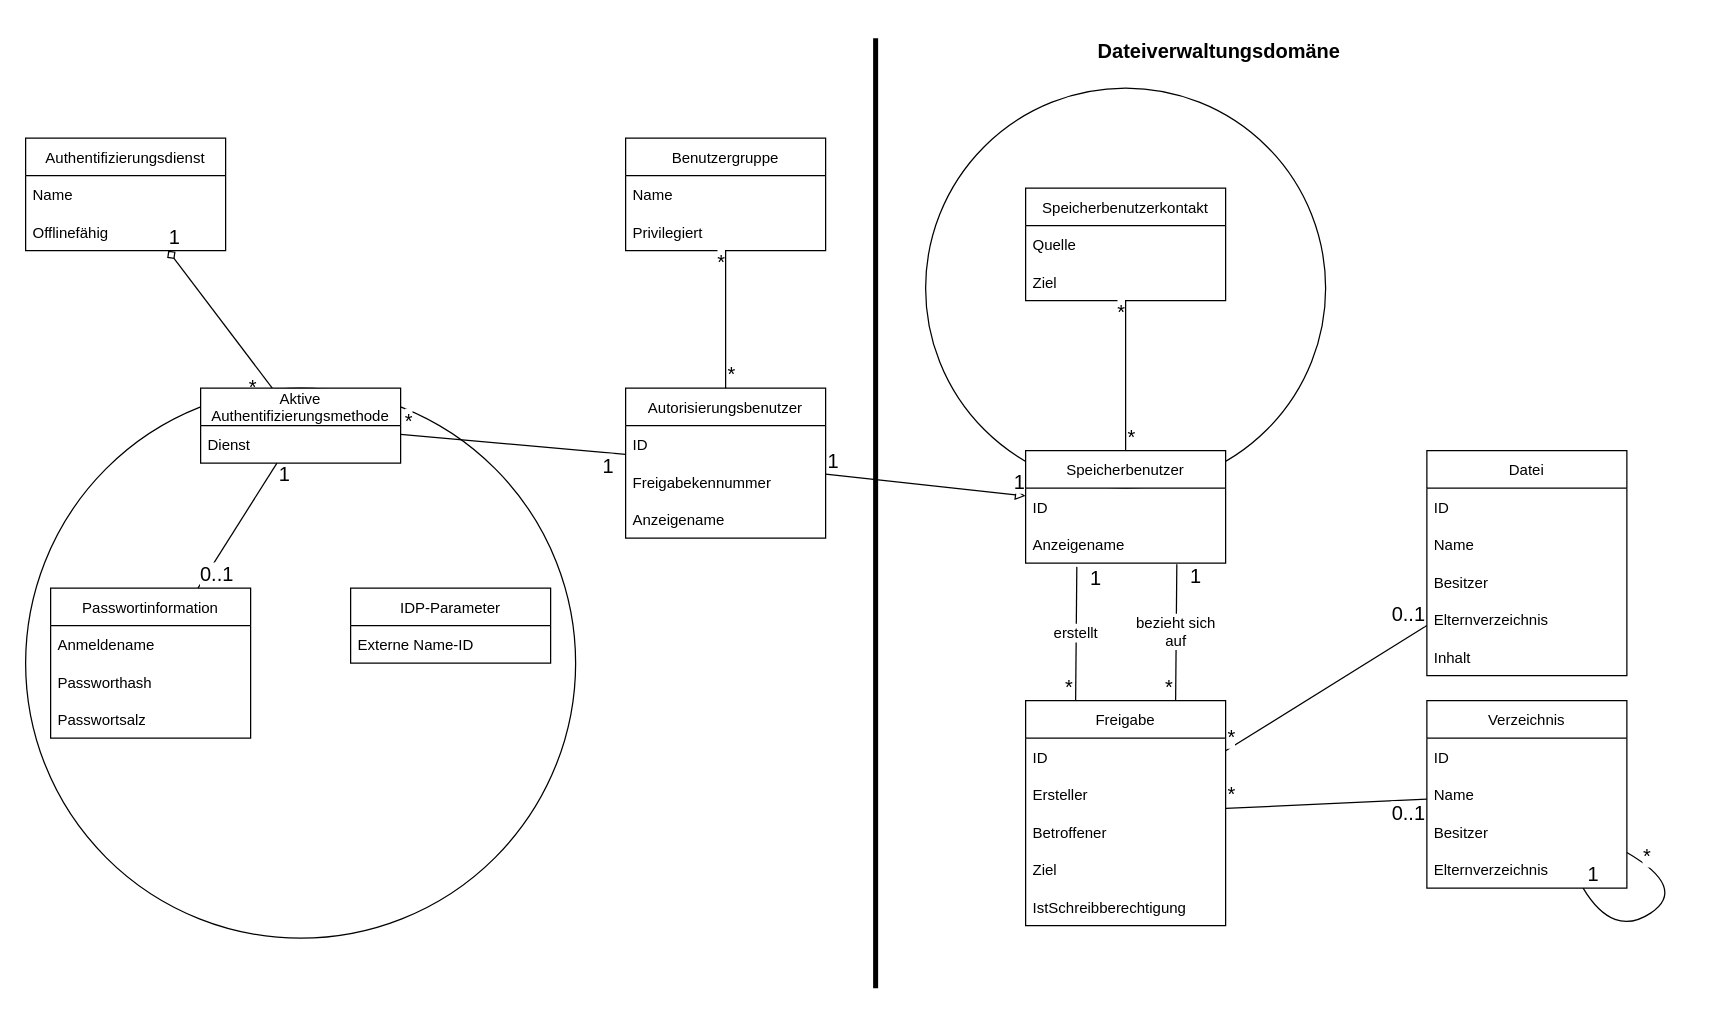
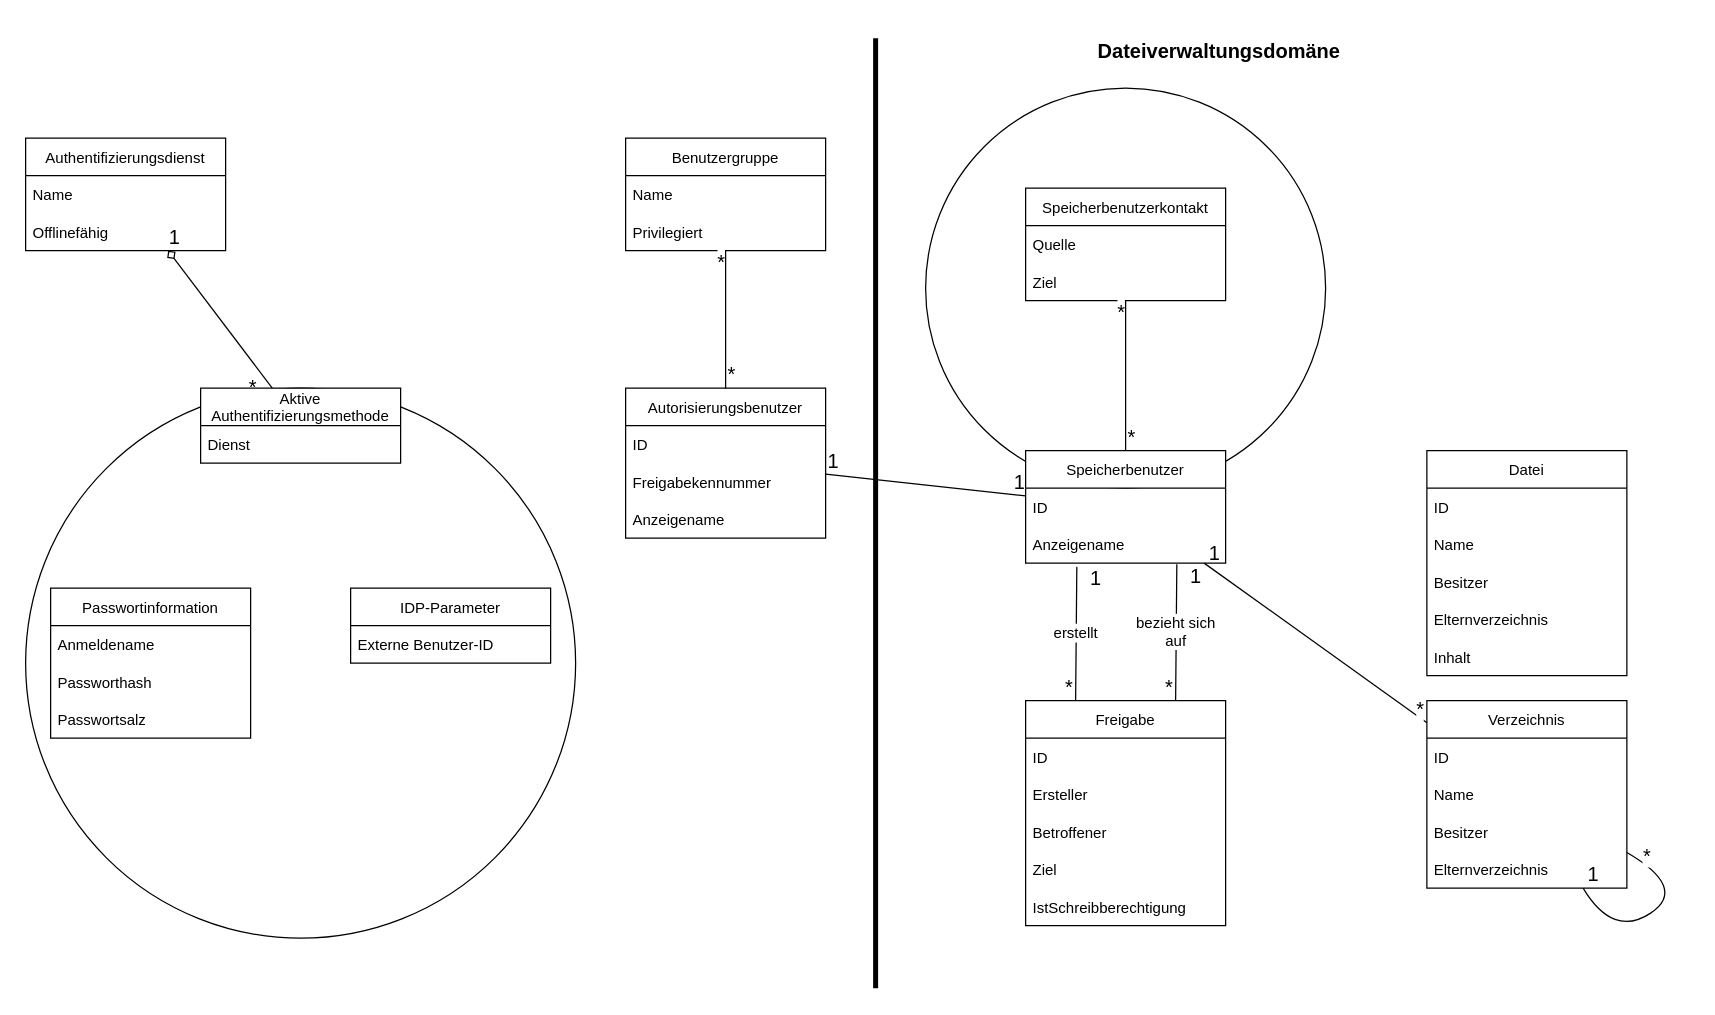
edge "Aktive Authentifizierungsmethode" -- "Autorisierungsbenutzer": removed, labels "*", "1"
edge "Autorisierungsbenutzer" -> "Speicherbenutzer": arrowhead block -> none
edge "Aktive Authentifizierungsmethode" -- "Passwortinformation": removed, labels "1", "0..1"
node "Externe Name-ID": label "Externe Name-ID" -> "Externe Benutzer-ID"
edge "Speicherbenutzer" -- "Verzeichnis": added, labels "1", "*"
edge "Datei" -- "Freigabe": removed, labels "0..1", "*"
edge "Verzeichnis" -- "Freigabe": removed, labels "0..1", "*"
